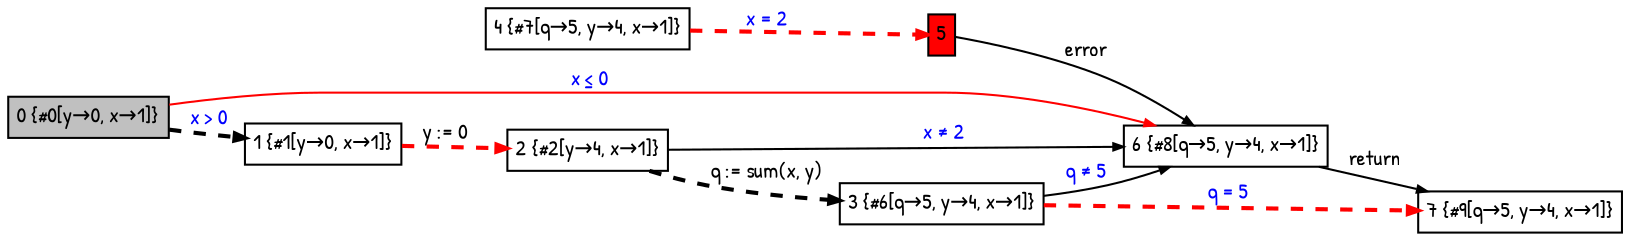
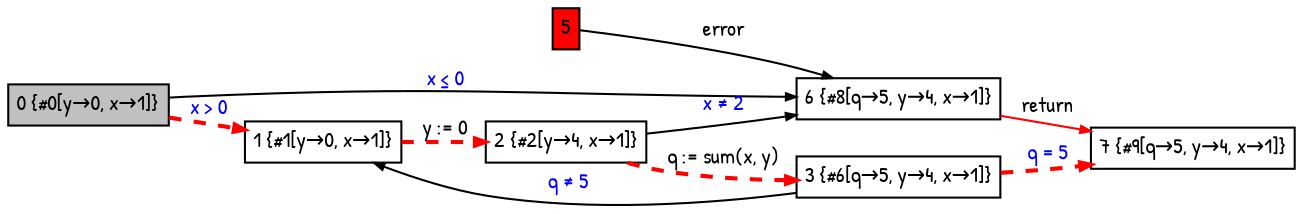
node "4 {#7[q→5, y→4, x→1]}": removed
edge "0 {#0[y→0, x→1]}" -> "6 {#8[q→5, y→4, x→1]}": color #ff0000 -> black
edge "0 {#0[y→0, x→1]}" -> "1 {#1[y→0, x→1]}": color black -> #ff0000
edge "6 {#8[q→5, y→4, x→1]}" -> "7 {#9[q→5, y→4, x→1]}": color black -> #ff0000
edge "3 {#6[q→5, y→4, x→1]}" -> "6 {#8[q→5, y→4, x→1]}": now "3 {#6[q→5, y→4, x→1]}" -> "1 {#1[y→0, x→1]}"
edge "2 {#2[y→4, x→1]}" -> "3 {#6[q→5, y→4, x→1]}": color black -> #ff0000
